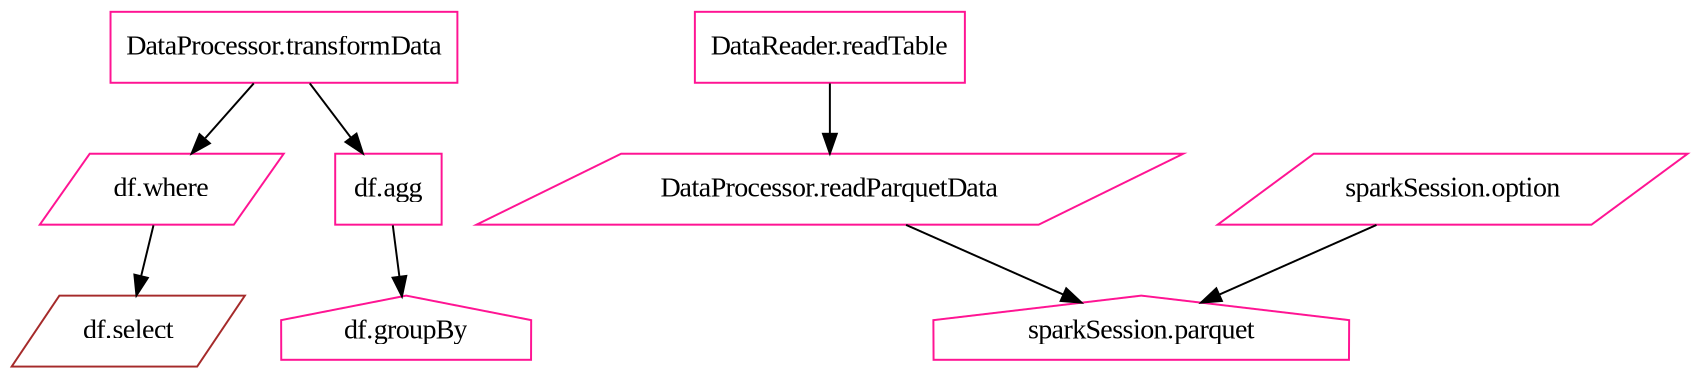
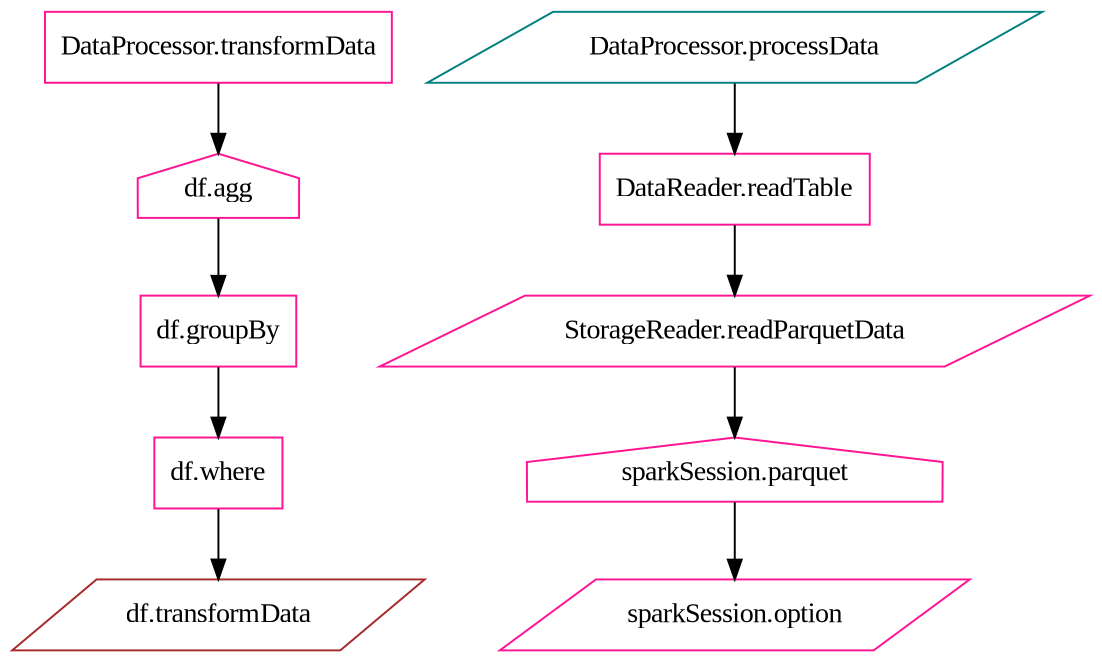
node "DataProcessor.processData": added
edge "DataProcessor.transformData" -> "df.where": now "df.groupBy" -> "df.where"
node "df.where": shape parallelogram -> box
node "df.agg": shape box -> house
node "DataProcessor.readParquetData": label "DataProcessor.readParquetData" -> "StorageReader.readParquetData"
edge "sparkSession.option" -> "sparkSession.parquet": reversed
node "df.select": label "df.select" -> "df.transformData"
node "df.groupBy": shape house -> box
